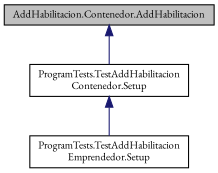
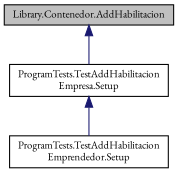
node "AddHabilitacion.Contenedor.AddHabilitacion": label "AddHabilitacion.Contenedor.AddHabilitacion" -> "Library.Contenedor.AddHabilitacion"
node "ProgramTests.TestAddHabilitacion Contenedor.Setup": label "ProgramTests.TestAddHabilitacion Contenedor.Setup" -> "ProgramTests.TestAddHabilitacion Empresa.Setup"
